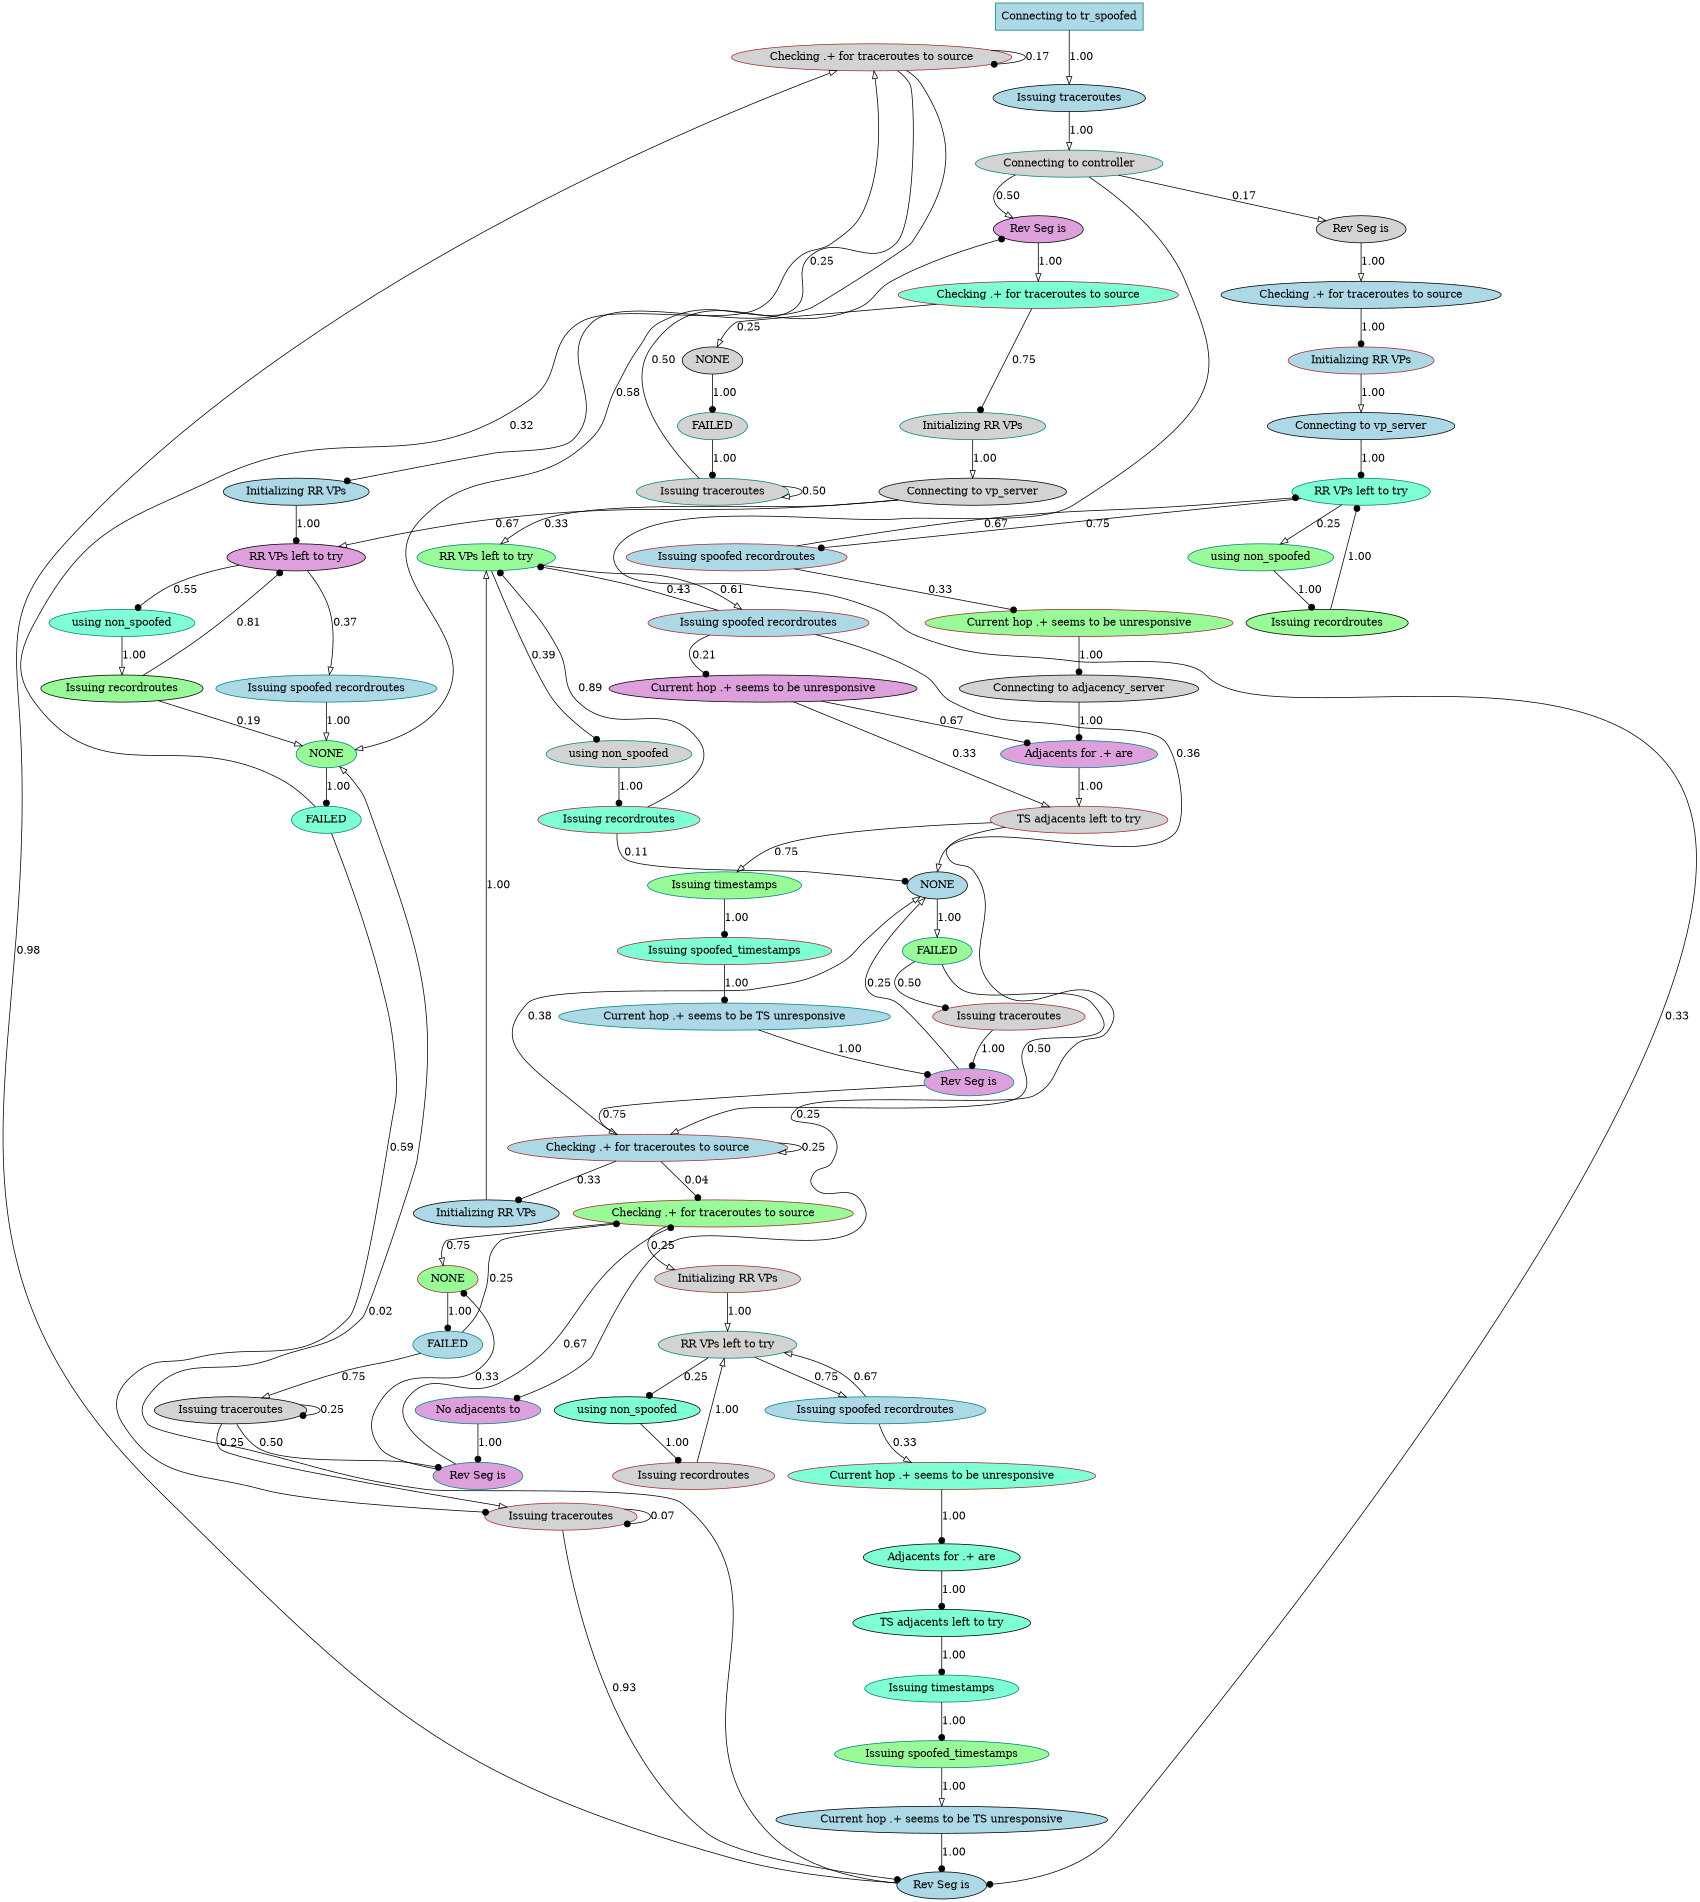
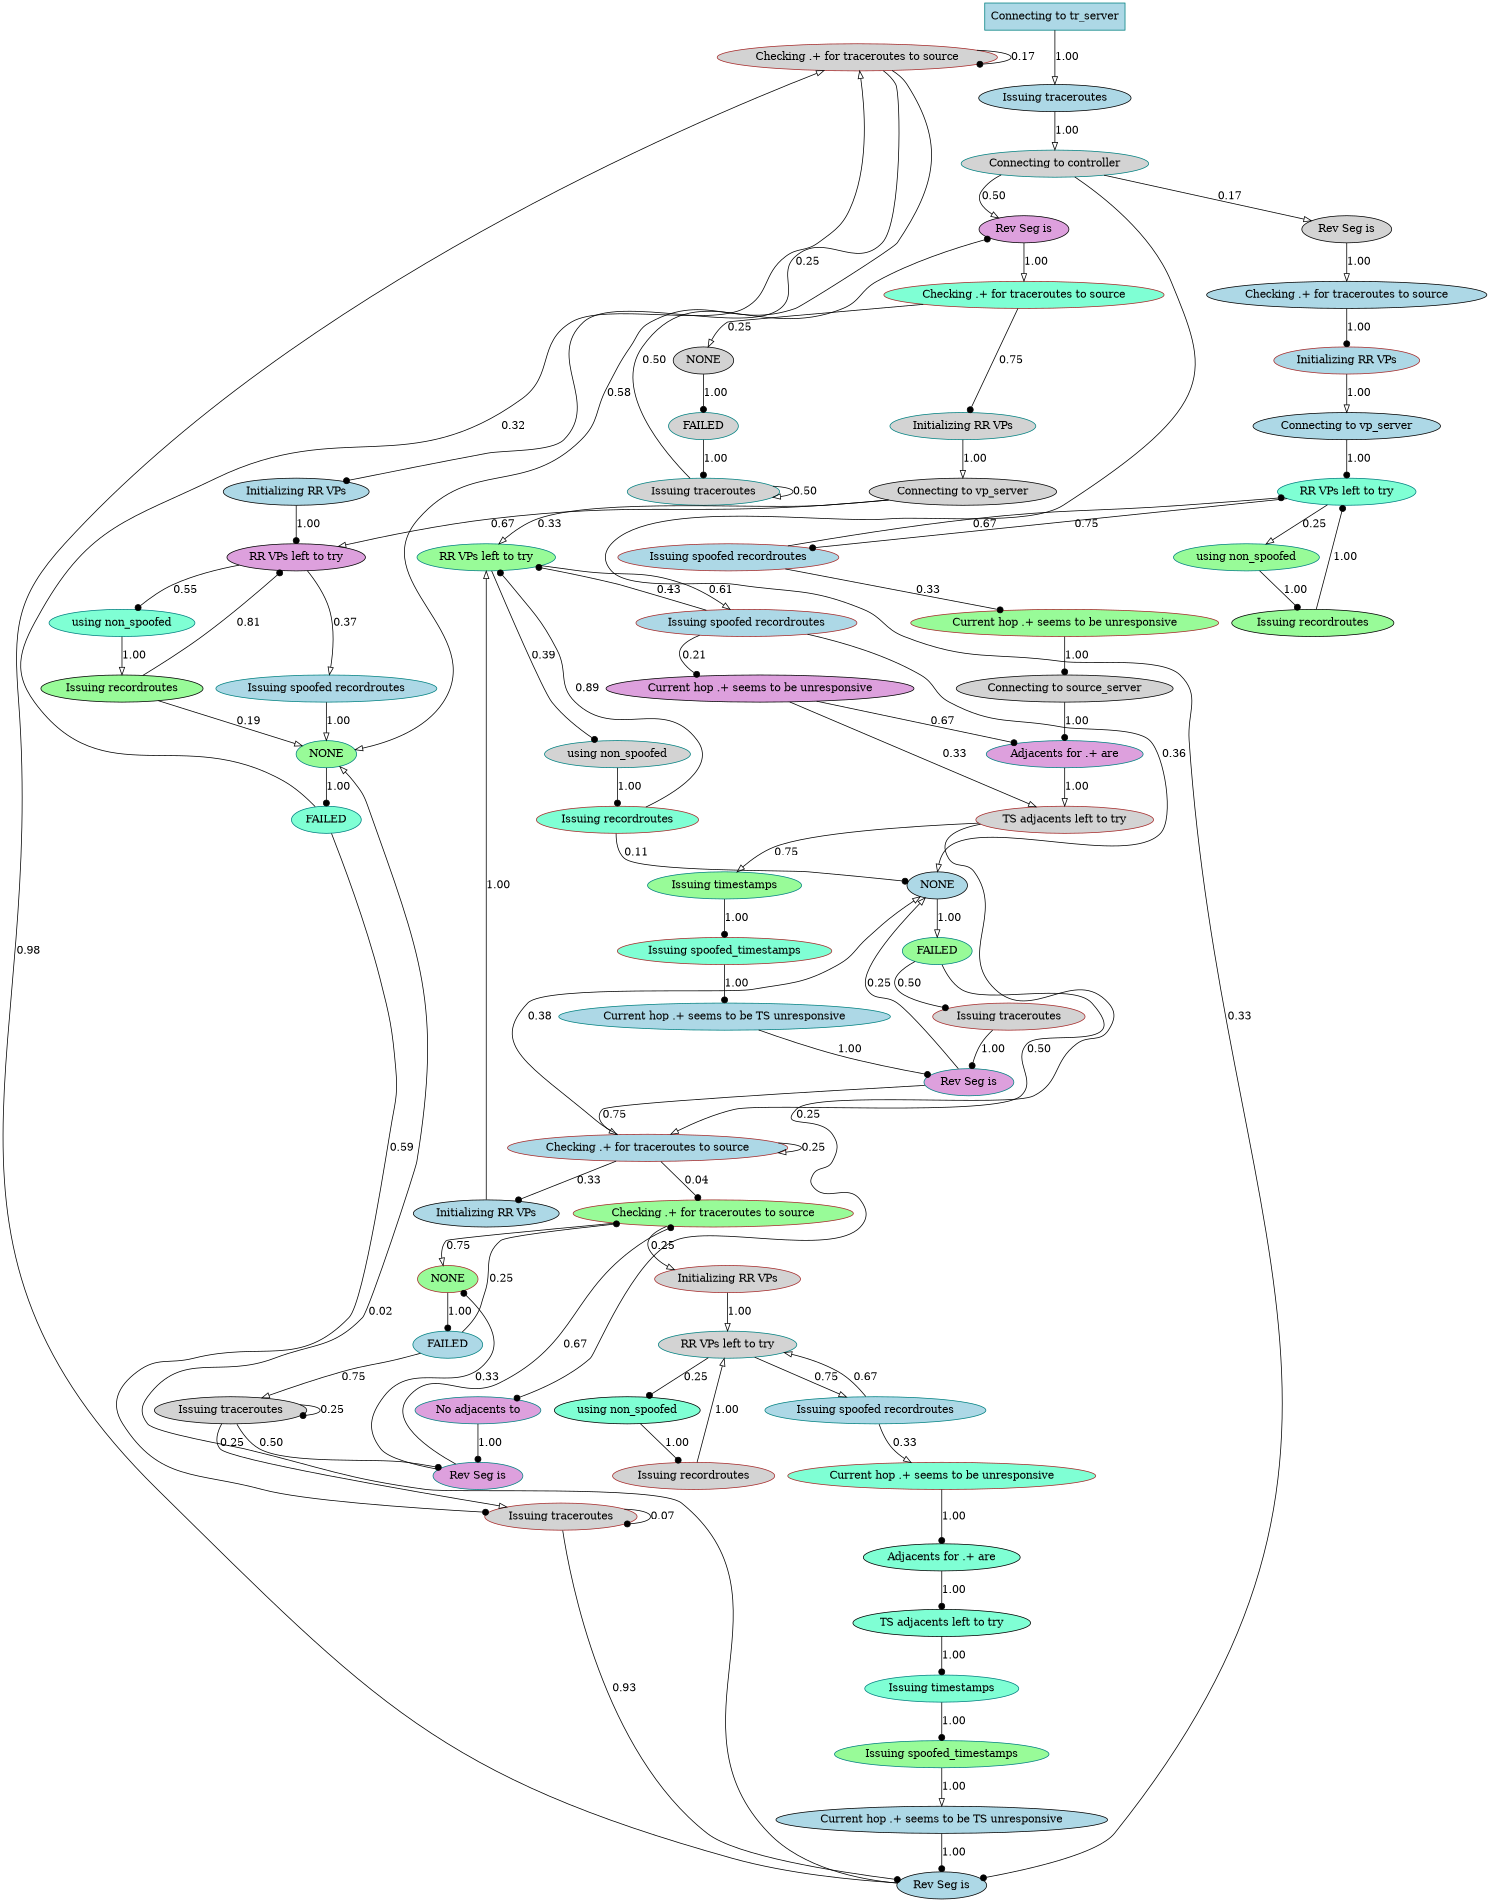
node "Connecting to tr_spoofed": label "Connecting to tr_spoofed" -> "Connecting to tr_server"
node "Connecting to adjacency_server": label "Connecting to adjacency_server" -> "Connecting to source_server"
